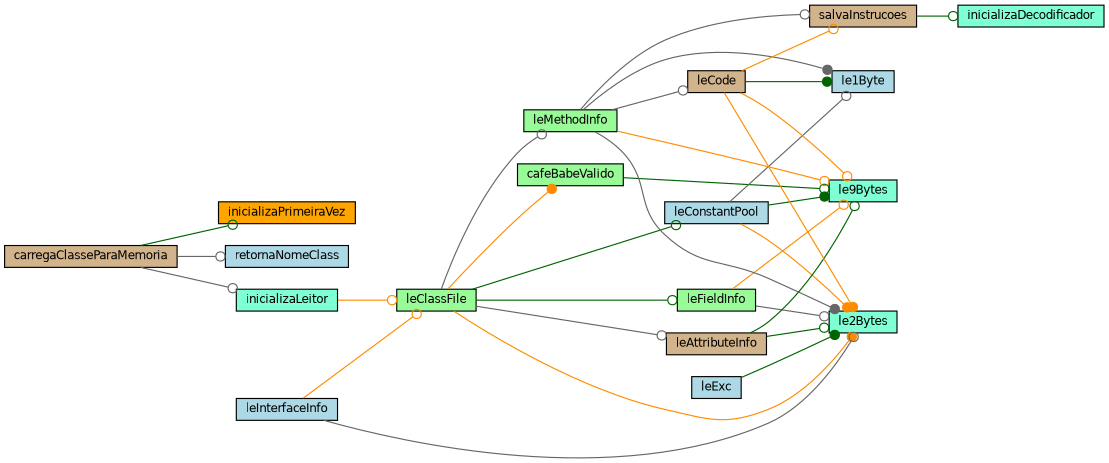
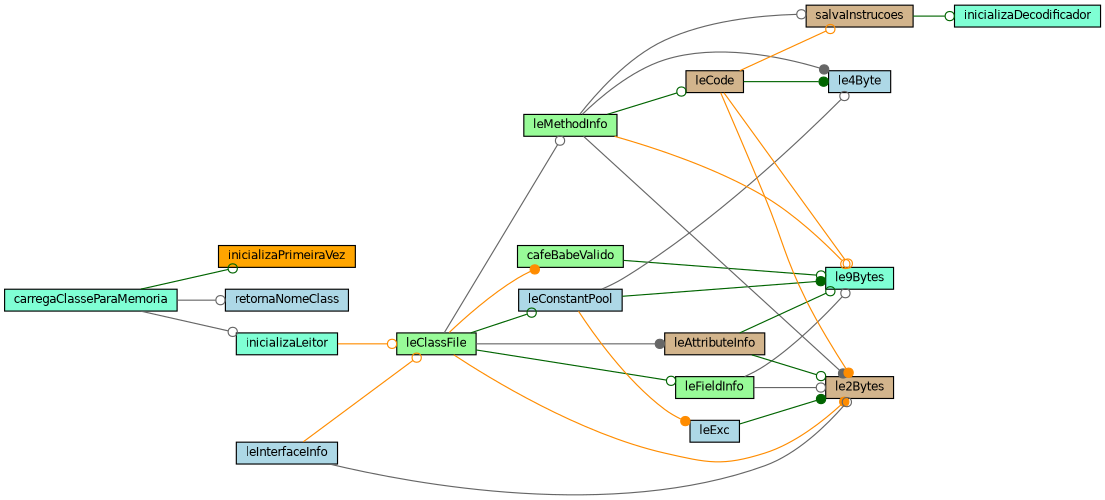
node "le1Byte": label "le1Byte" -> "le4Byte"
edge "leMethodInfo" -> "leCode": color gray40 -> darkgreen
edge "leFieldInfo" -> "le9Bytes": color darkorange -> gray40
node "carregaClasseParaMemoria": fillcolor tan -> aquamarine
edge "leConstantPool" -> "le2Bytes": now "leConstantPool" -> "leExc"
edge "leClassFile" -> "leAttributeInfo": arrowhead odot -> dot
node "le2Bytes": fillcolor aquamarine -> tan
